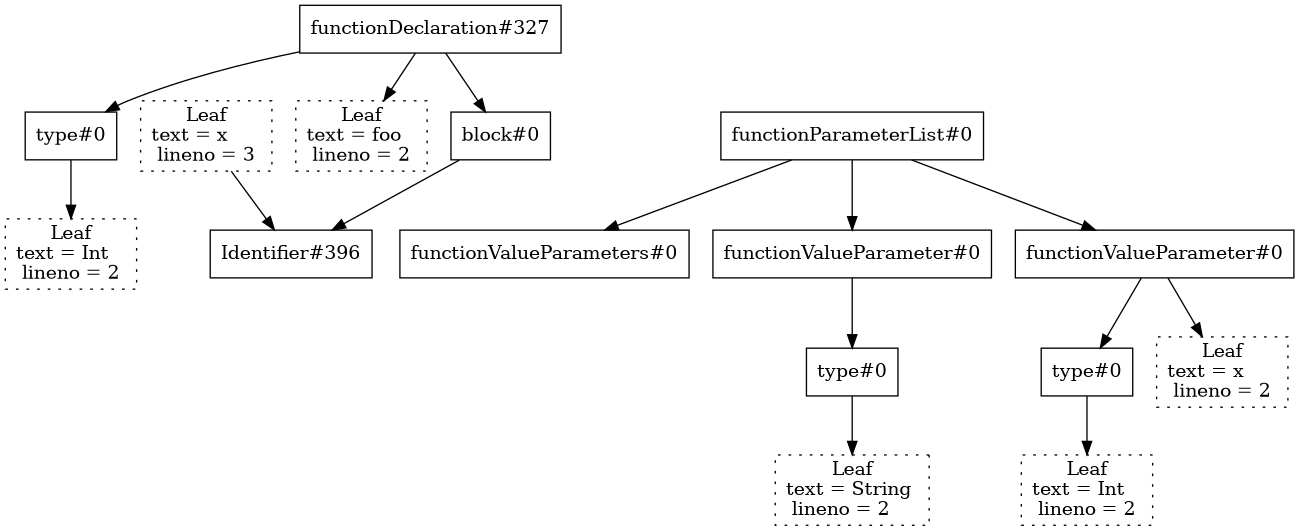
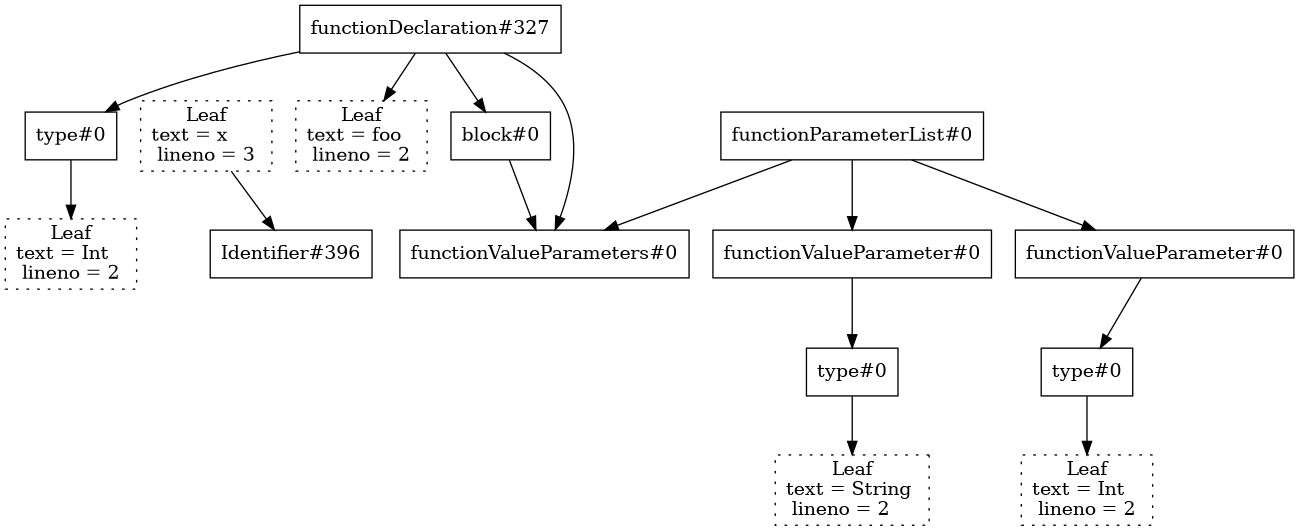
edge "functionDeclaration#327" -> "functionValueParameters#0": added
edge "block#0" -> "Identifier#396": now "block#0" -> "functionValueParameters#0"
node "Leaf text = x lineno = 2": removed
